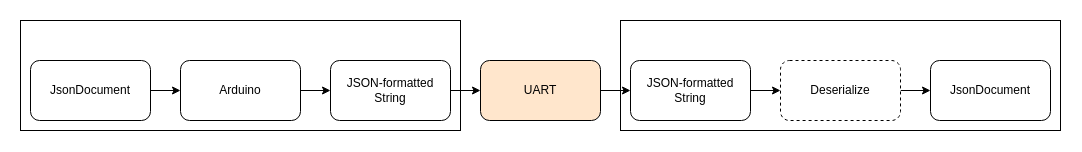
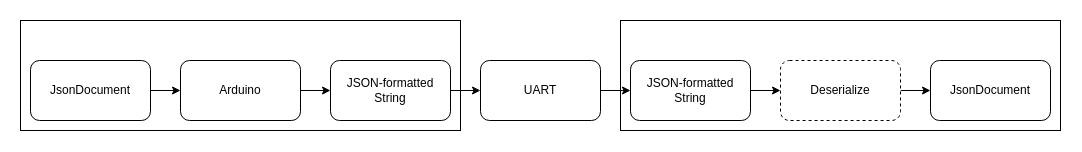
node "UART": fillcolor #ffe6cc -> #ffffff
